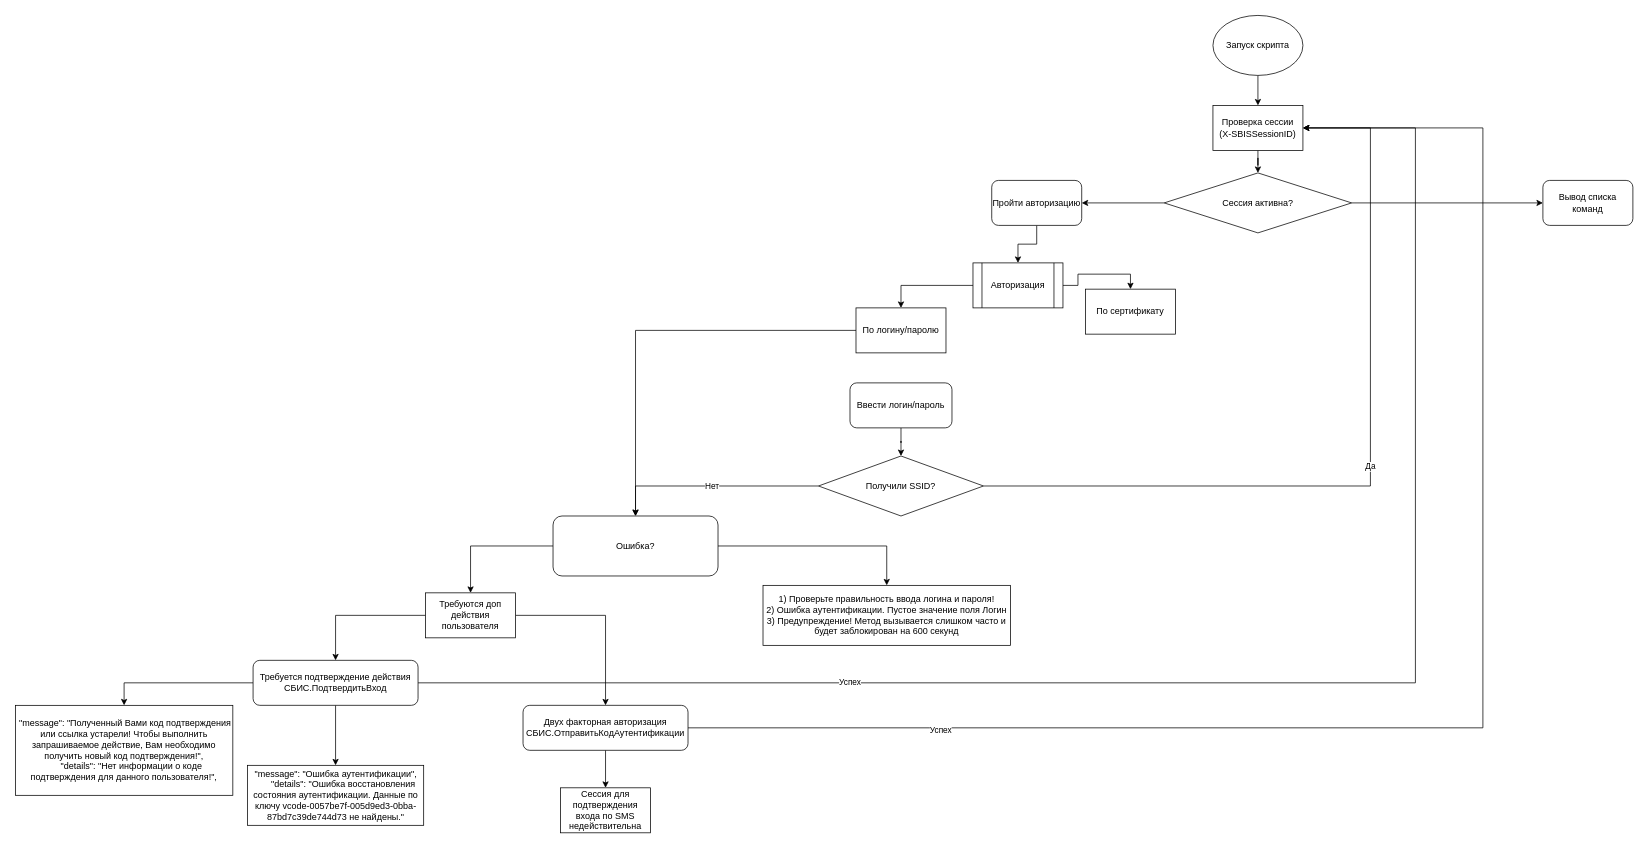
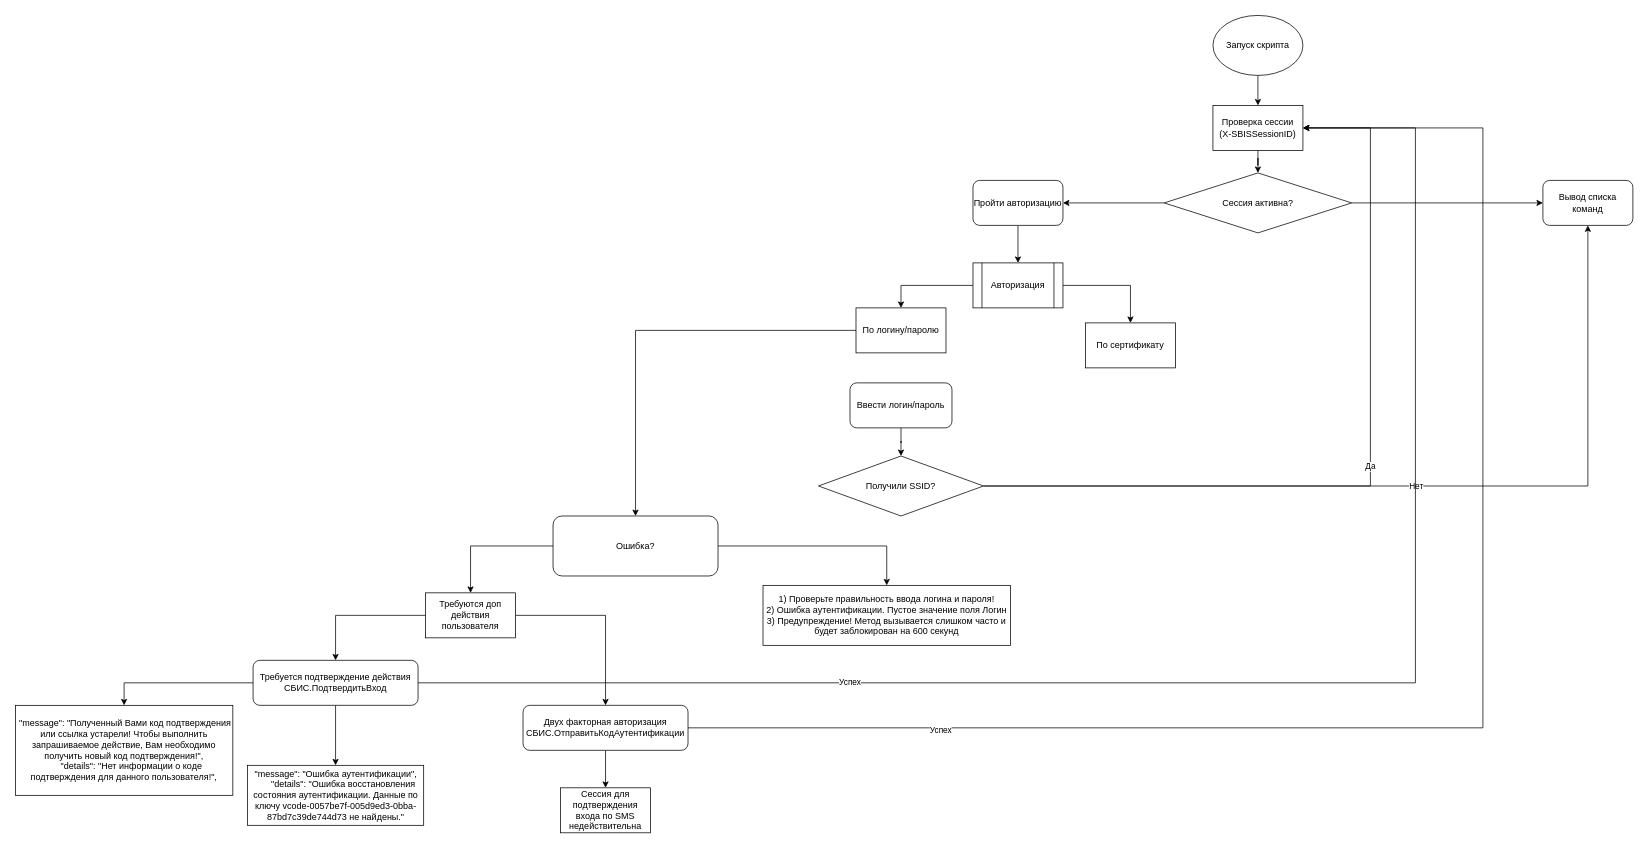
node "Пройти авторизацию": moved (1037, 203) -> (1018, 203)
node "По сертификату": moved (1131, 312) -> (1131, 345)
edge "Получили SSID?" -> "Ошибка?": now "Получили SSID?" -> "Вывод списка команд"
